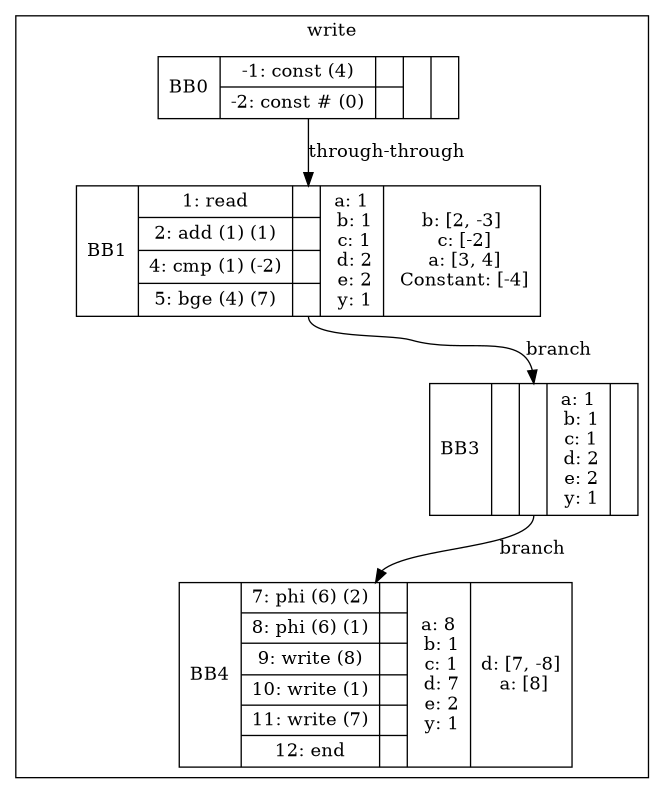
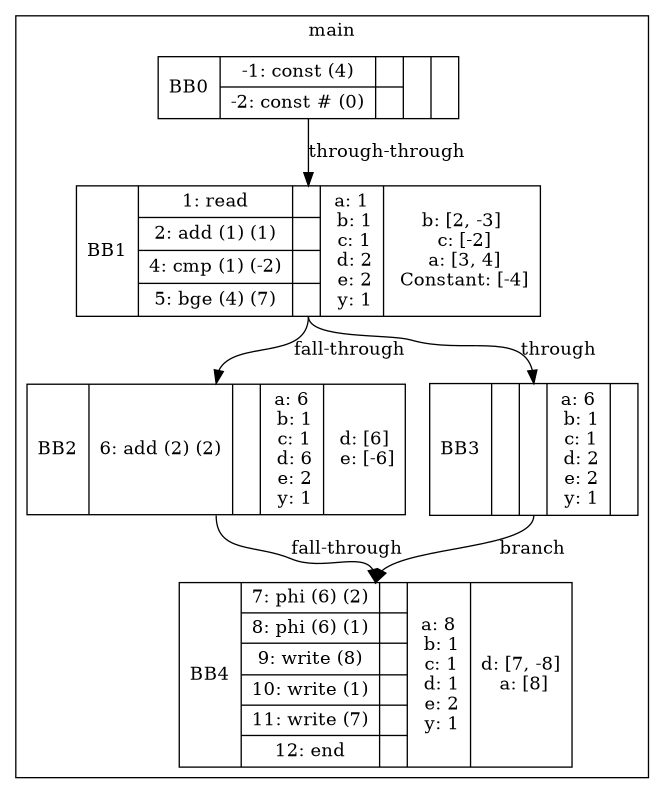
cluster "write": label "write" -> "main"
edge "BB1" -> "BB3": label "branch" -> "through"
node "BB3": text "a: 1" -> "a: 6"
node "BB2": added
node "BB4": text "d: 7" -> "d: 1"
